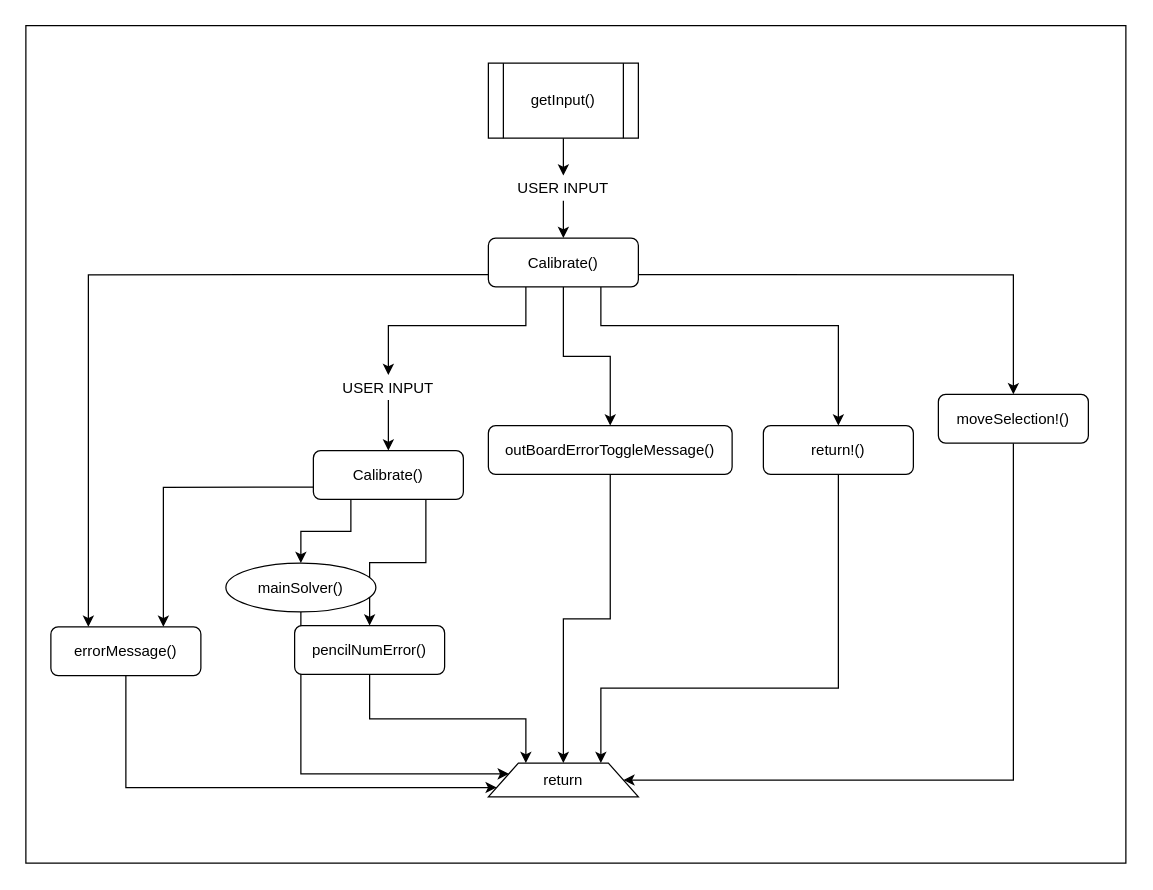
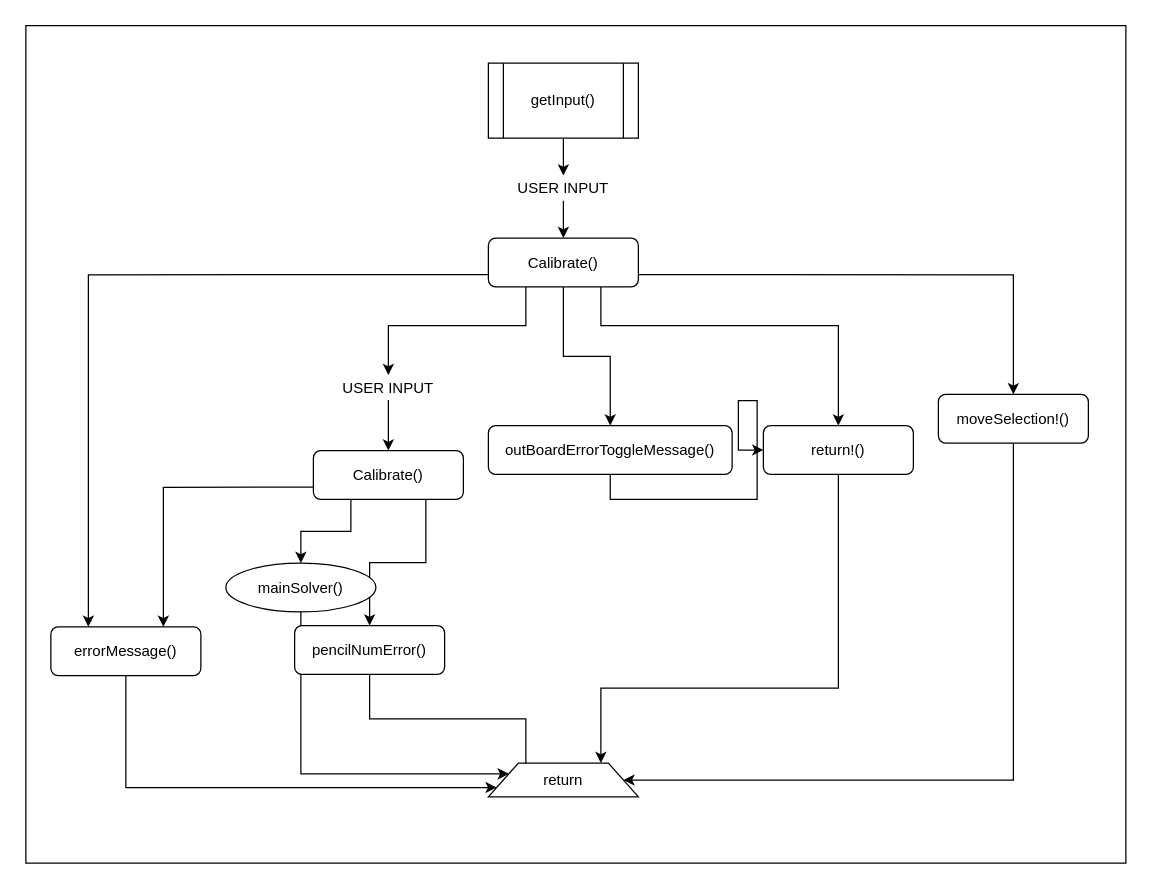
edge "outBoardErrorToggleMessage()" -> "return": now "outBoardErrorToggleMessage()" -> "return!()"
edge "pencilNumError()" -> "return": arrowhead classic -> none
